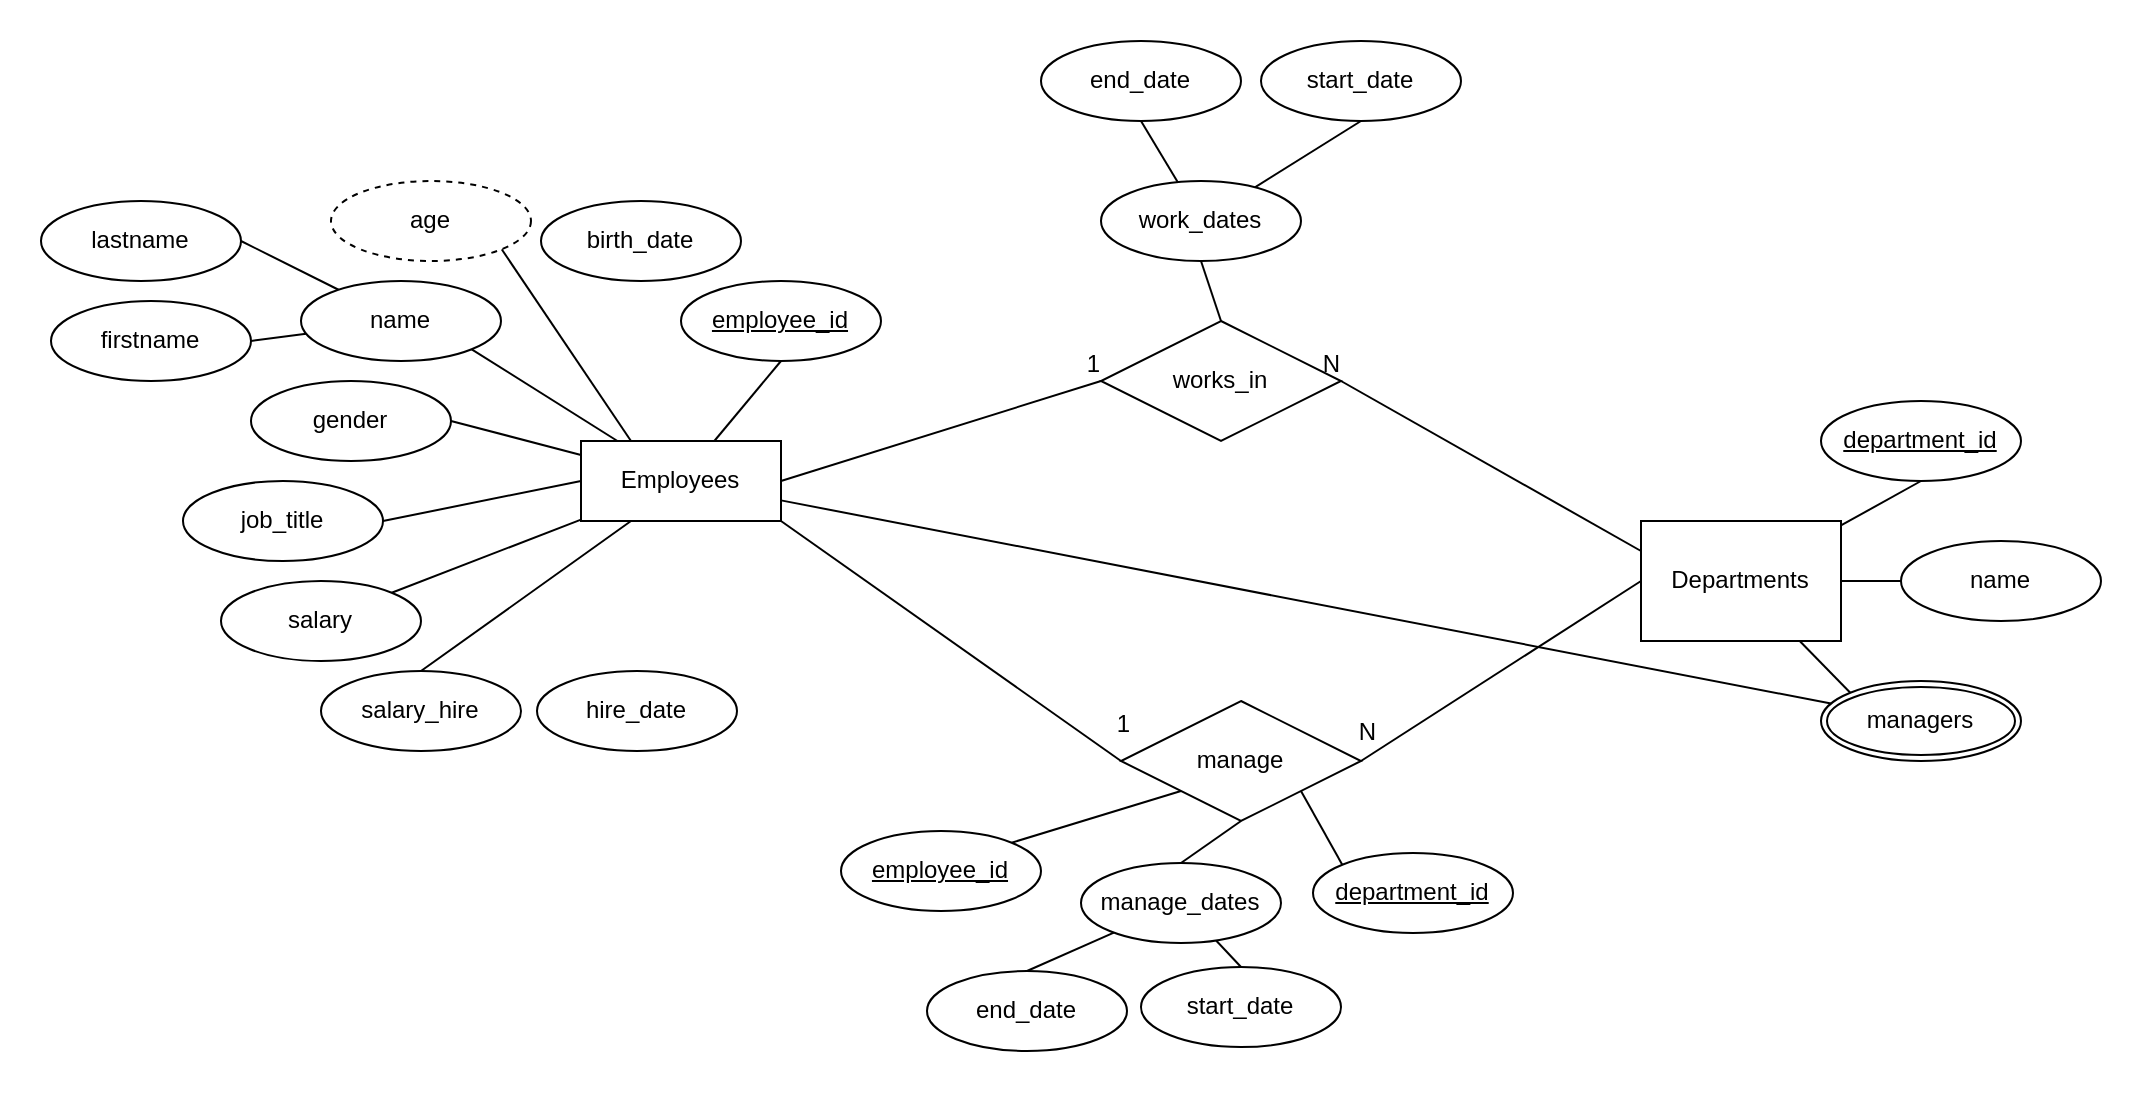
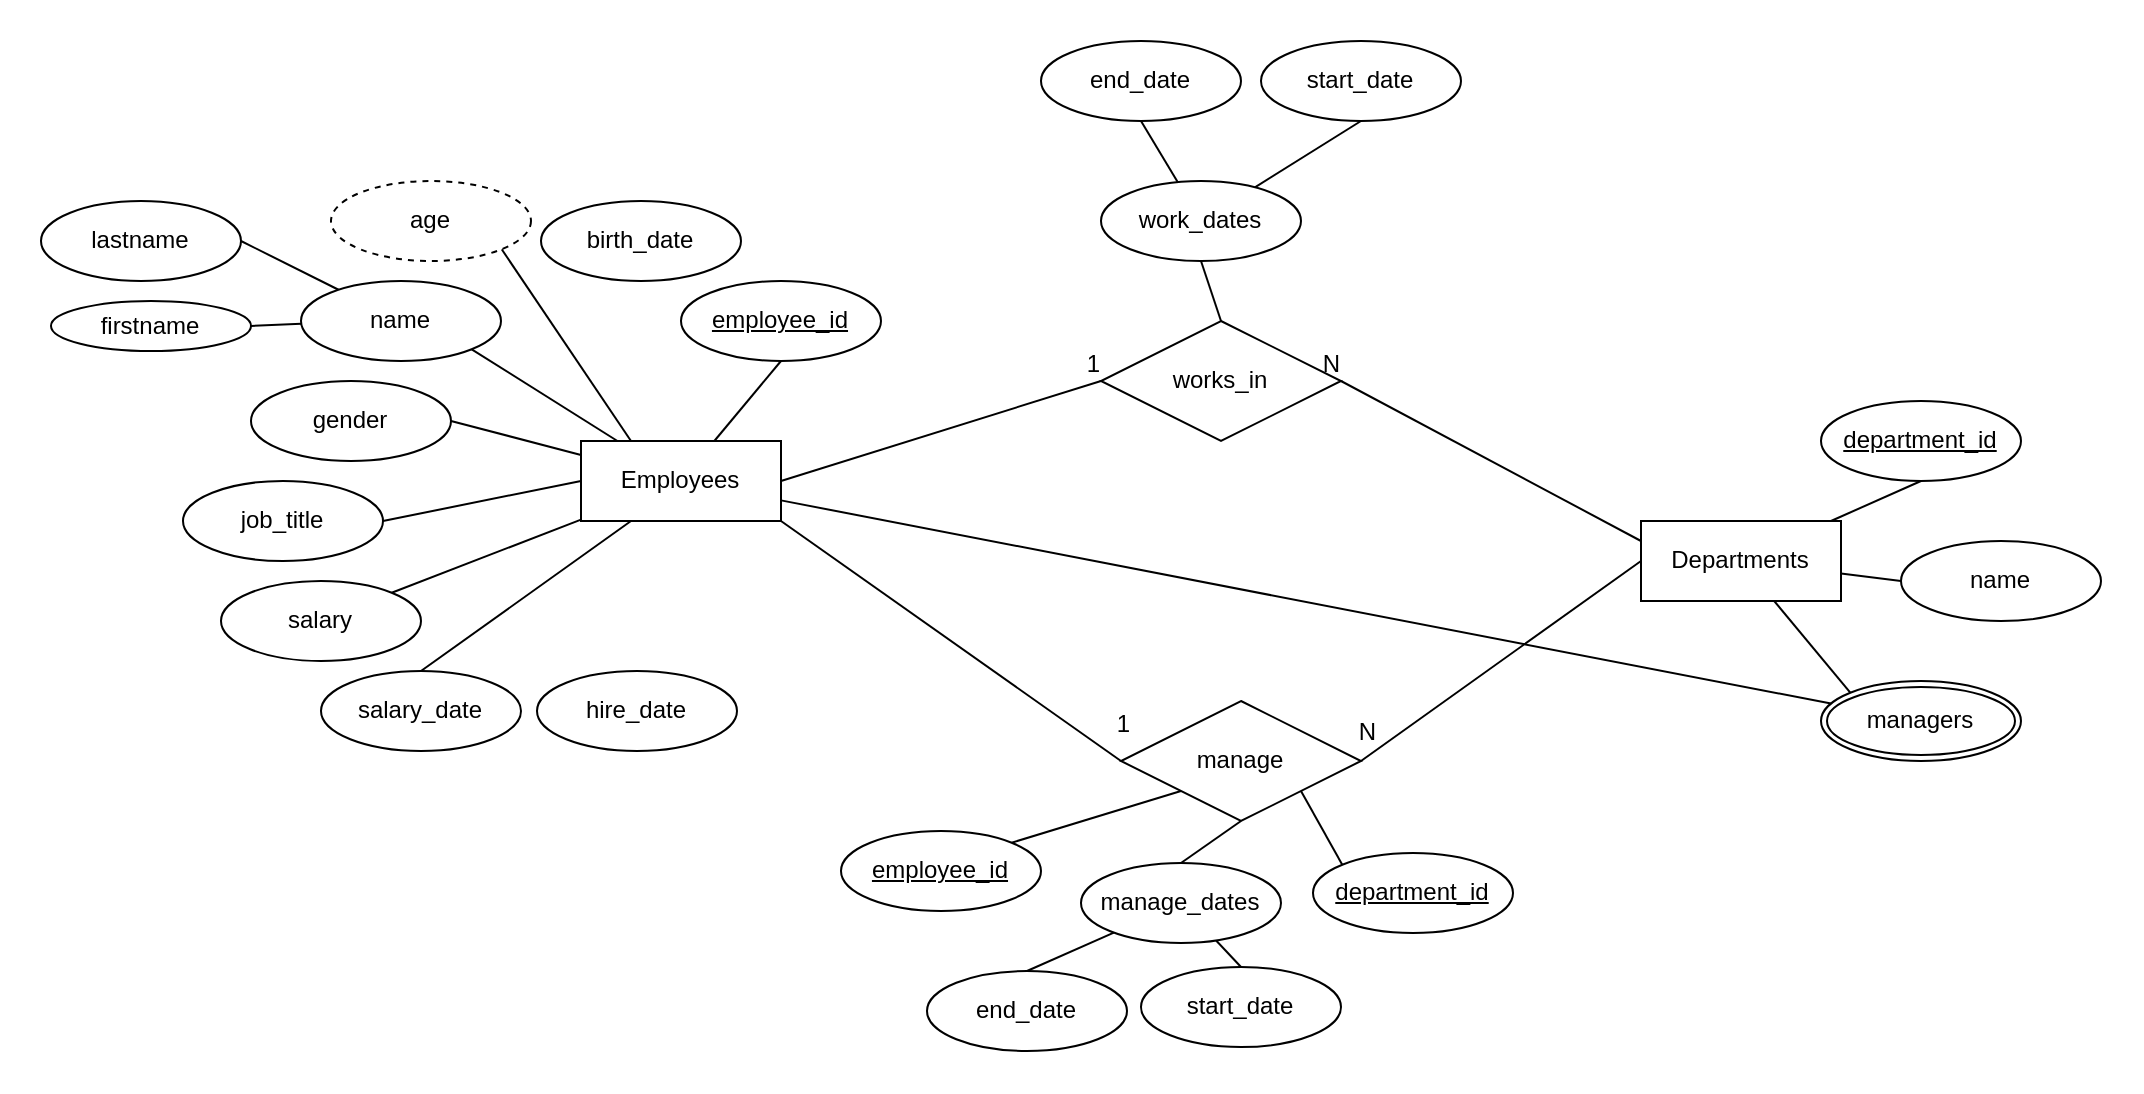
node "firstname": size 200x80 -> 200x50
node "Departments": size 200x120 -> 200x80
node "salary_hire": label "salary_hire" -> "salary_date"
